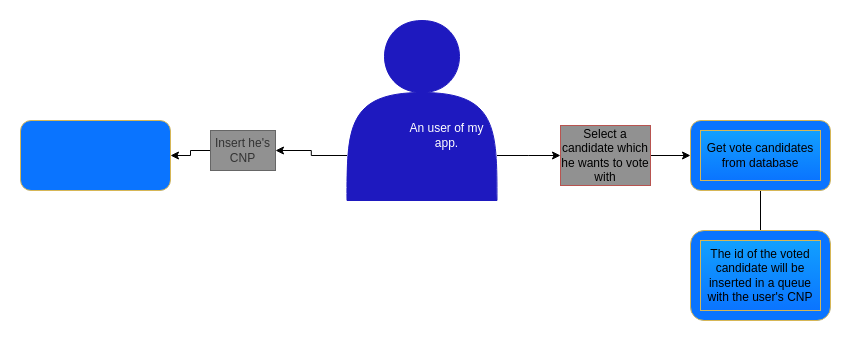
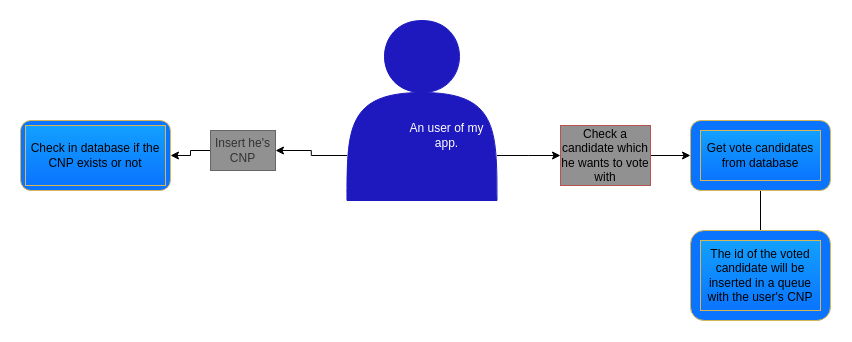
node "Check in database if the CNP exists or not": added
node "Select a candidate which he wants to vote with": label "Select a candidate which he wants to vote with" -> "Check a candidate which he wants to vote with"
